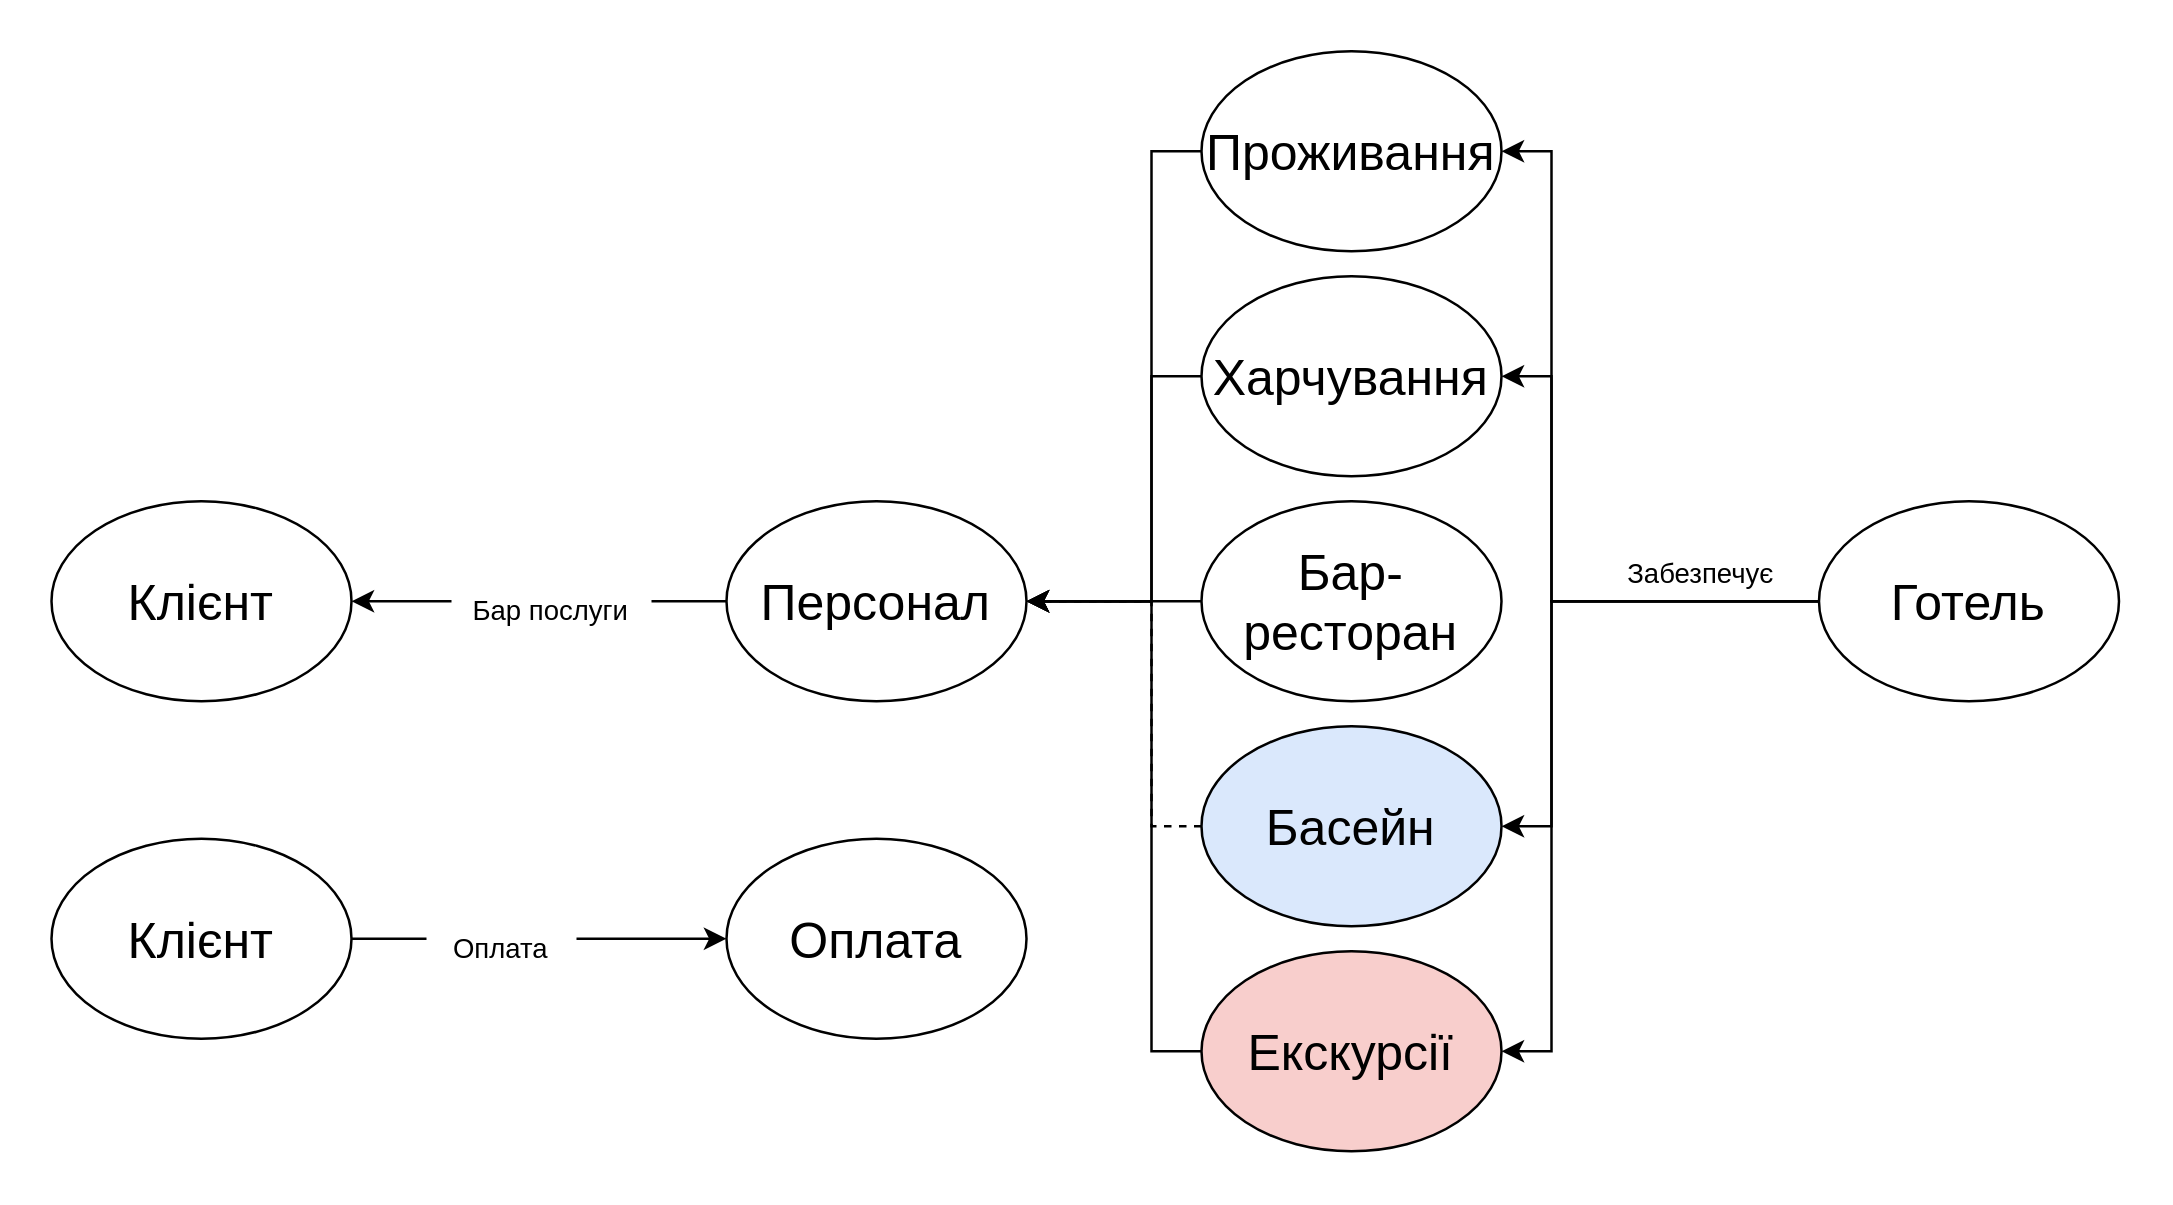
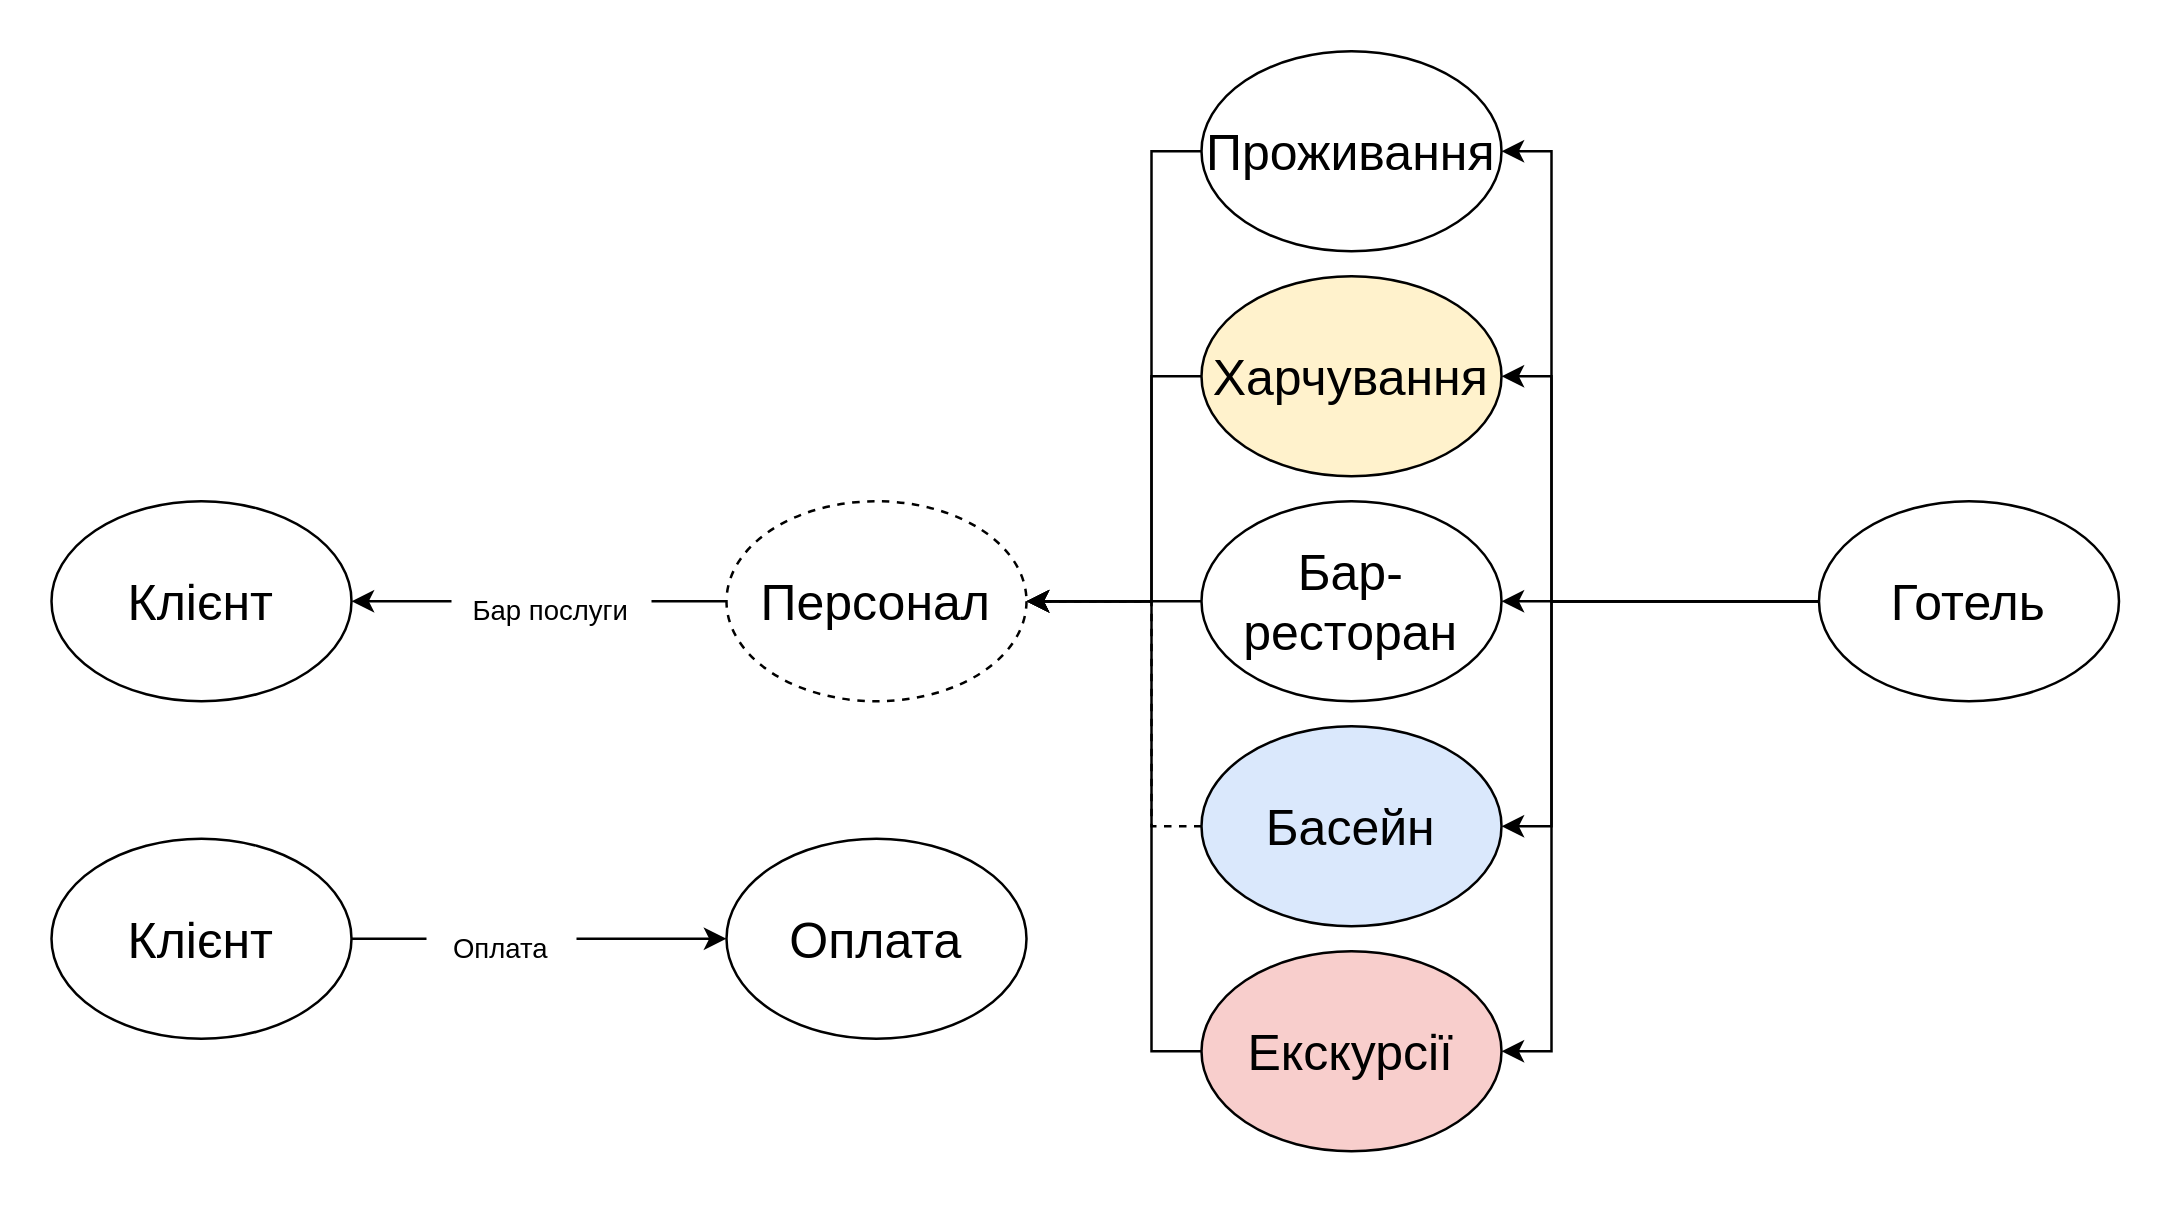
node "Харчування": fillcolor #ffffff -> #fff2cc
node "Забезпечує": removed
node "Персонал": style solid -> dashed
edge "Готель" -> "Бар-ресторан": added
